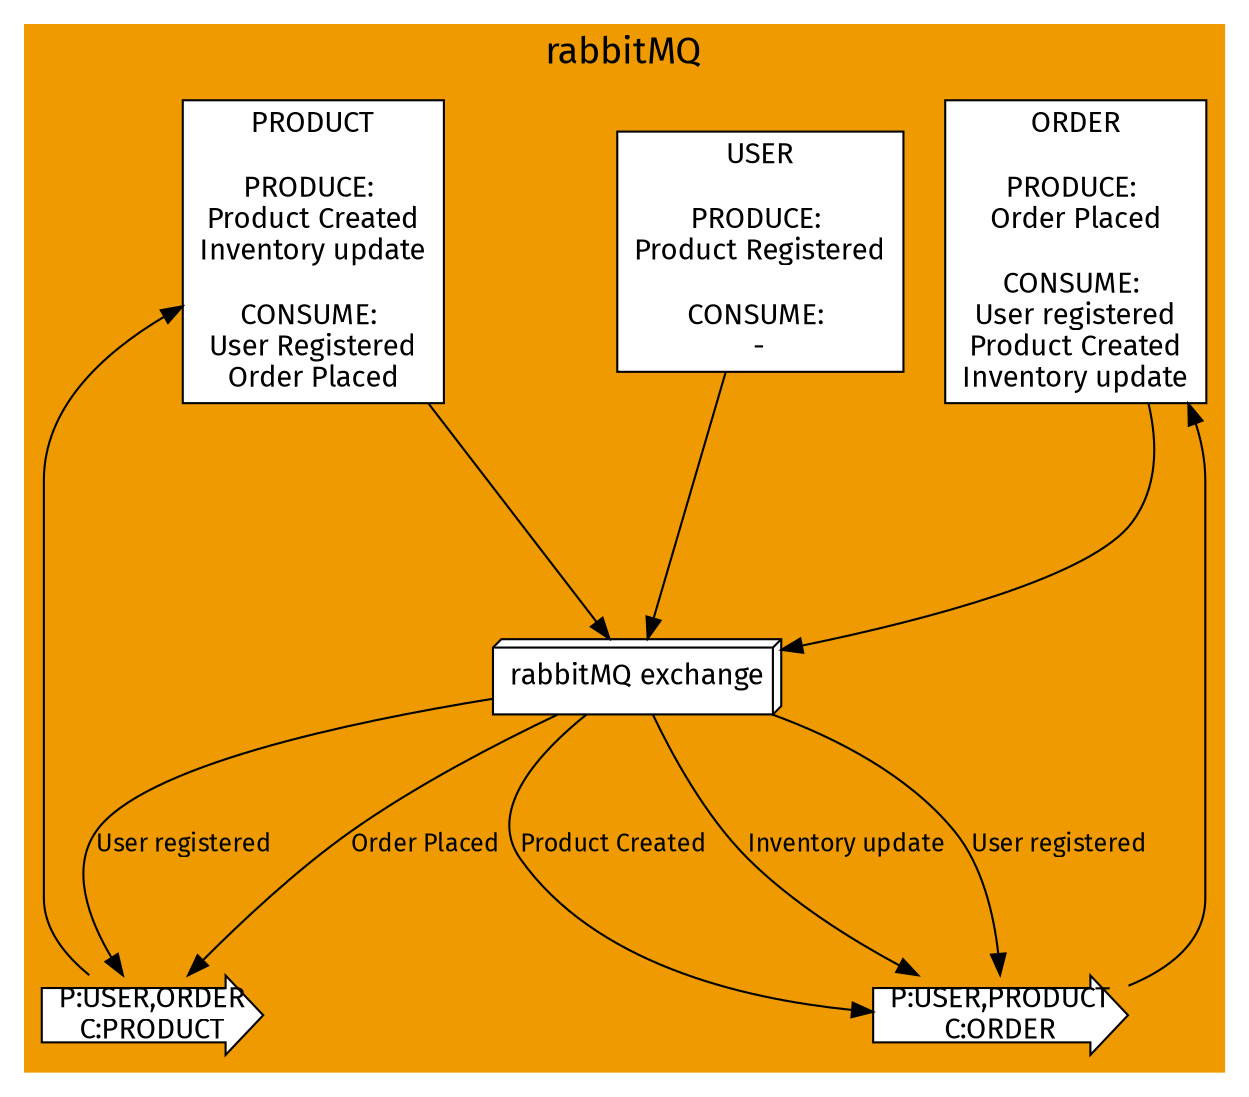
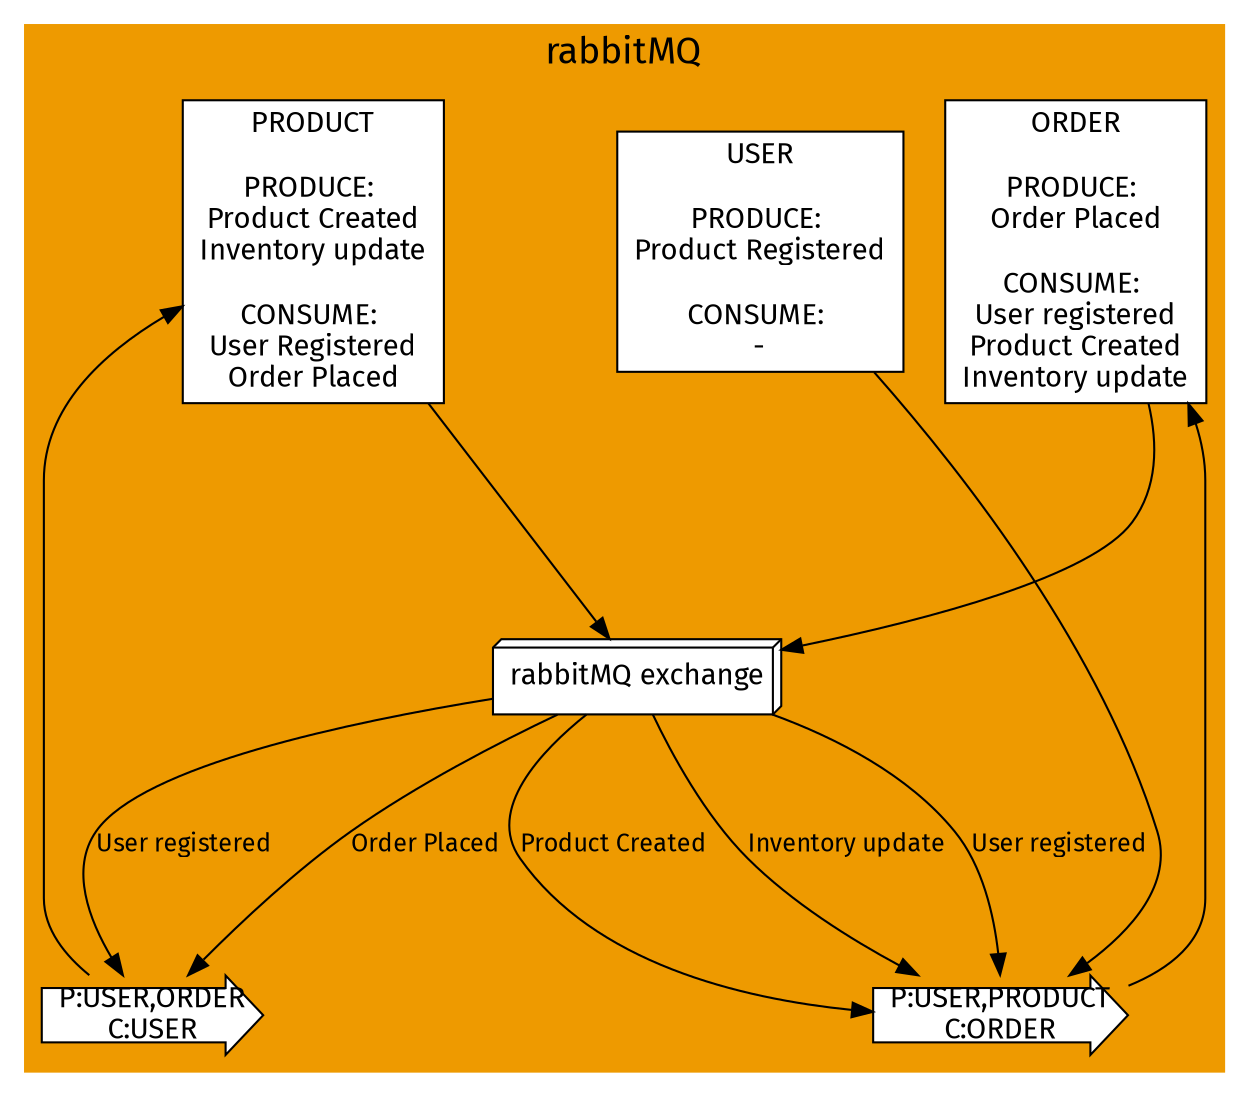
edge "USER PRODUCE: Product Registered CONSUME: -" -> "rabbitMQ exchange": now "USER PRODUCE: Product Registered CONSUME: -" -> "P:USER,PRODUCT C:ORDER"
node "P:USER,ORDER C:PRODUCT": label "P:USER,ORDER C:PRODUCT" -> "P:USER,ORDER C:USER"
